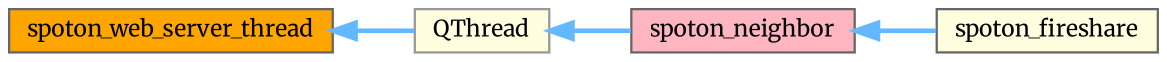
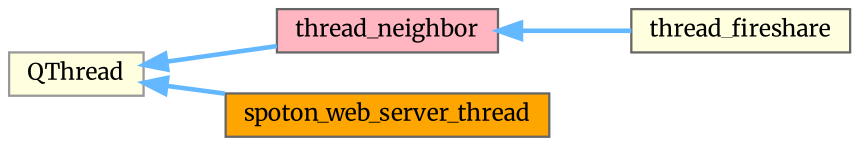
edge "QThread" -> "spoton_web_server_thread": reversed
node "spoton_neighbor": label "spoton_neighbor" -> "thread_neighbor"
node "spoton_fireshare": label "spoton_fireshare" -> "thread_fireshare"
